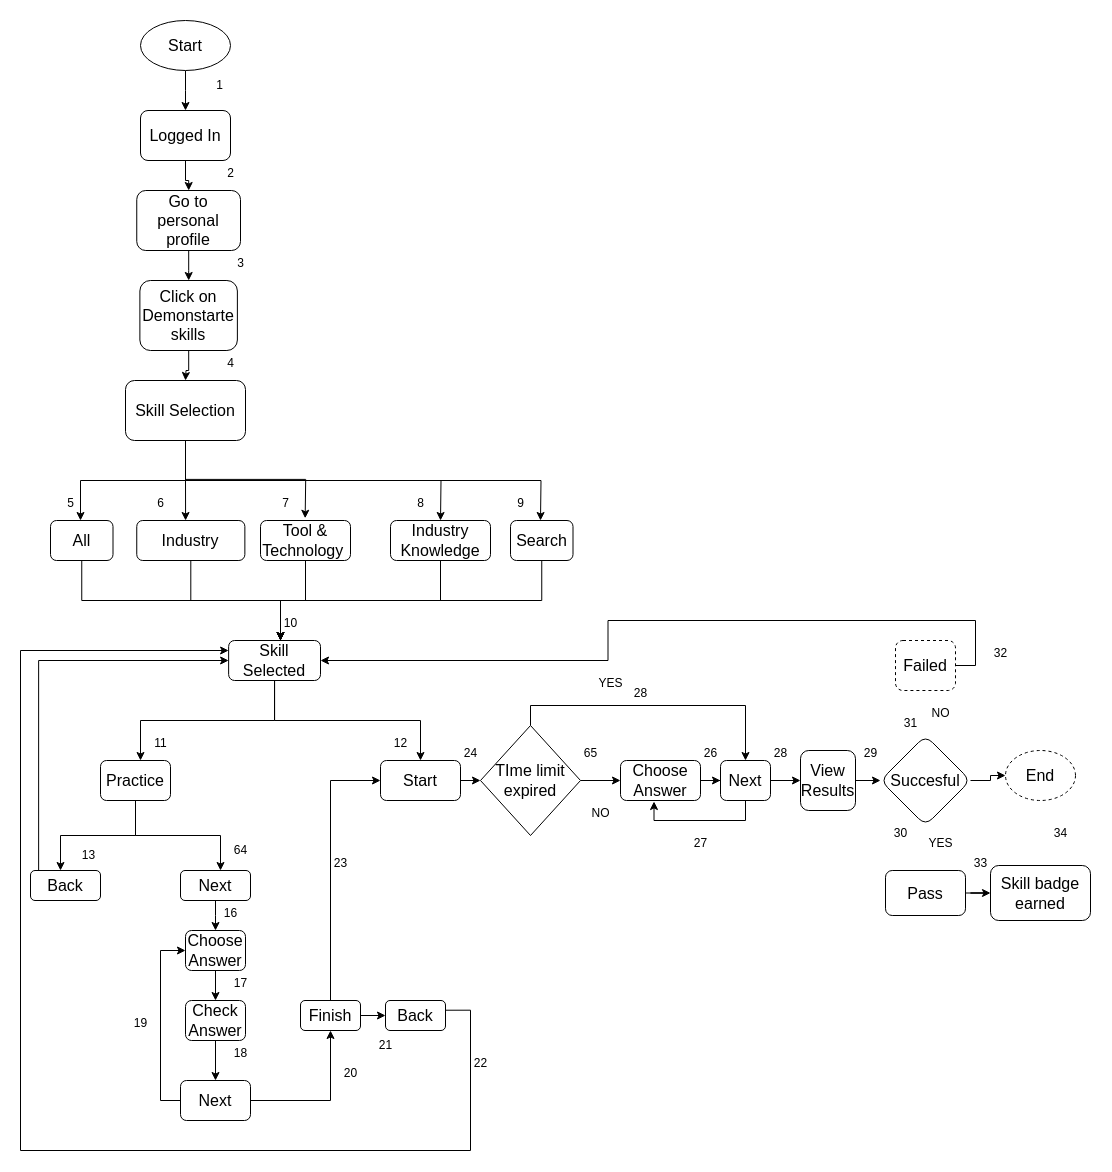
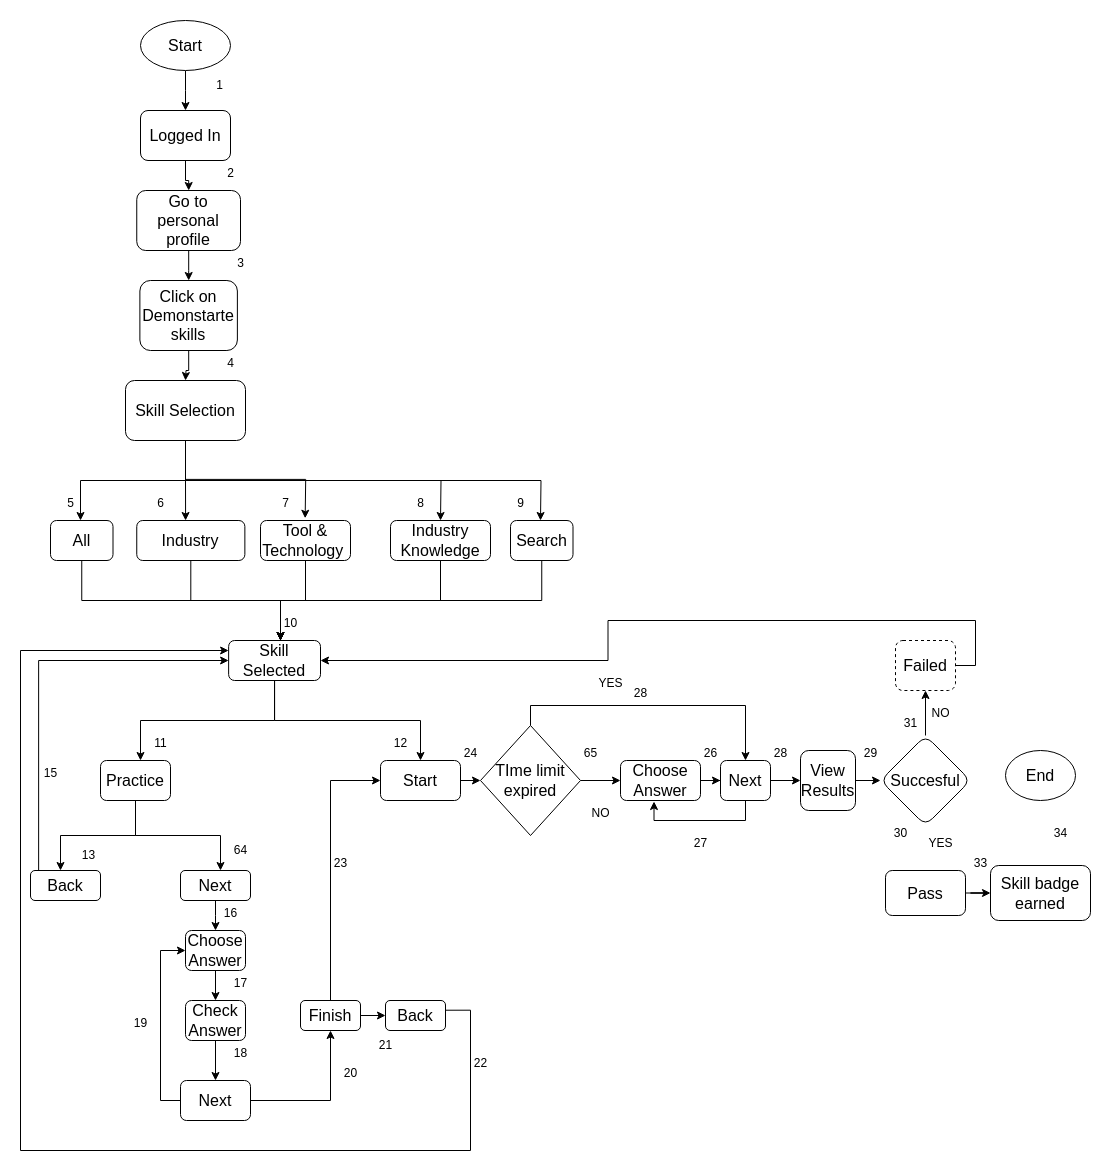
node "32": removed
node "15": added
node "End": style dashed -> solid
edge "Succesful" -> "End": now "Succesful" -> "Failed"
